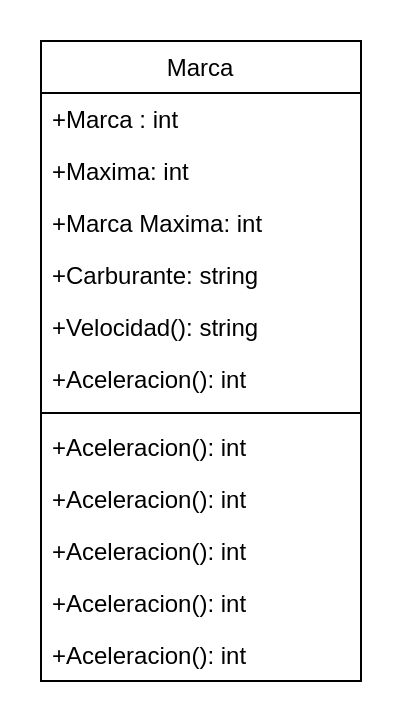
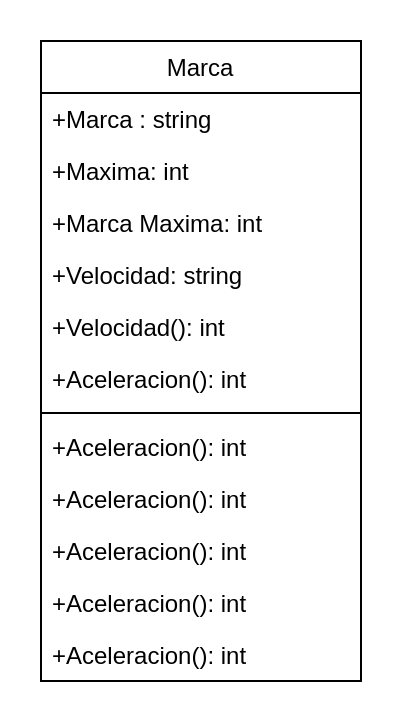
node "+Marca : int": label "+Marca : int" -> "+Marca : string"
node "+Carburante: string": label "+Carburante: string" -> "+Velocidad: string"
node "+Velocidad(): string": label "+Velocidad(): string" -> "+Velocidad(): int"
